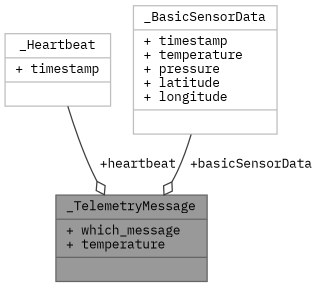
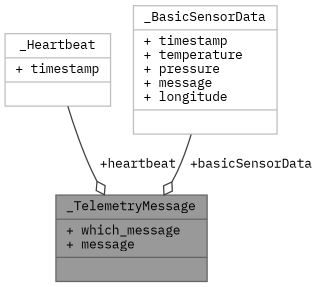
node "_BasicSensorData": text "+ latitude" -> "+ message"
node "_TelemetryMessage": text "+ temperature" -> "+ message"
